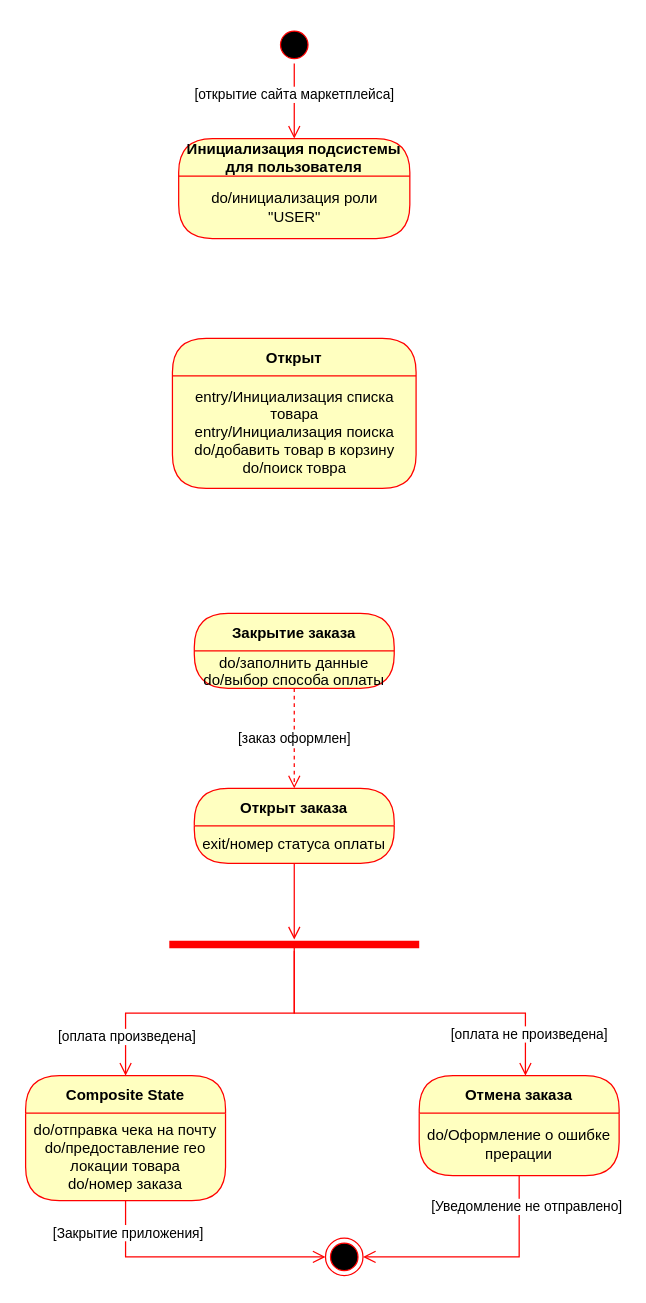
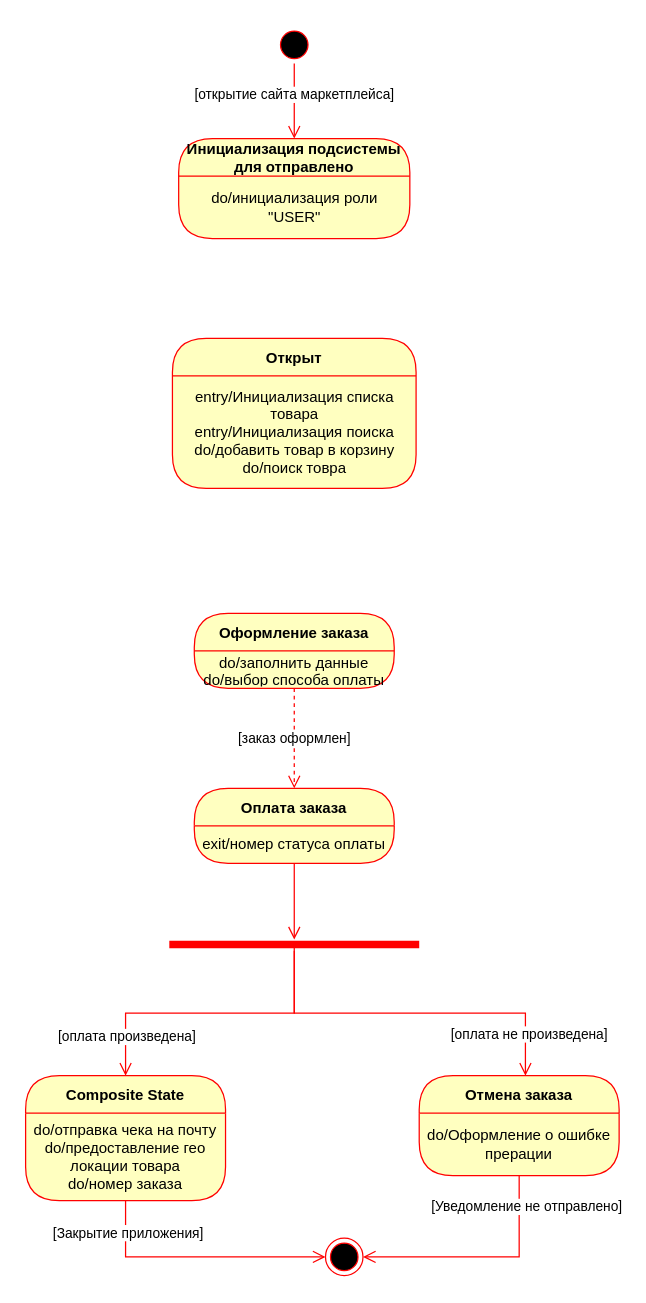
node "Инициализация подсистемы для пользователя": label "Инициализация подсистемы для пользователя" -> "Инициализация подсистемы для отправлено"
node "Закрытие заказа": label "Закрытие заказа" -> "Оформление заказа"
node "Открыт заказа": label "Открыт заказа" -> "Оплата заказа"
